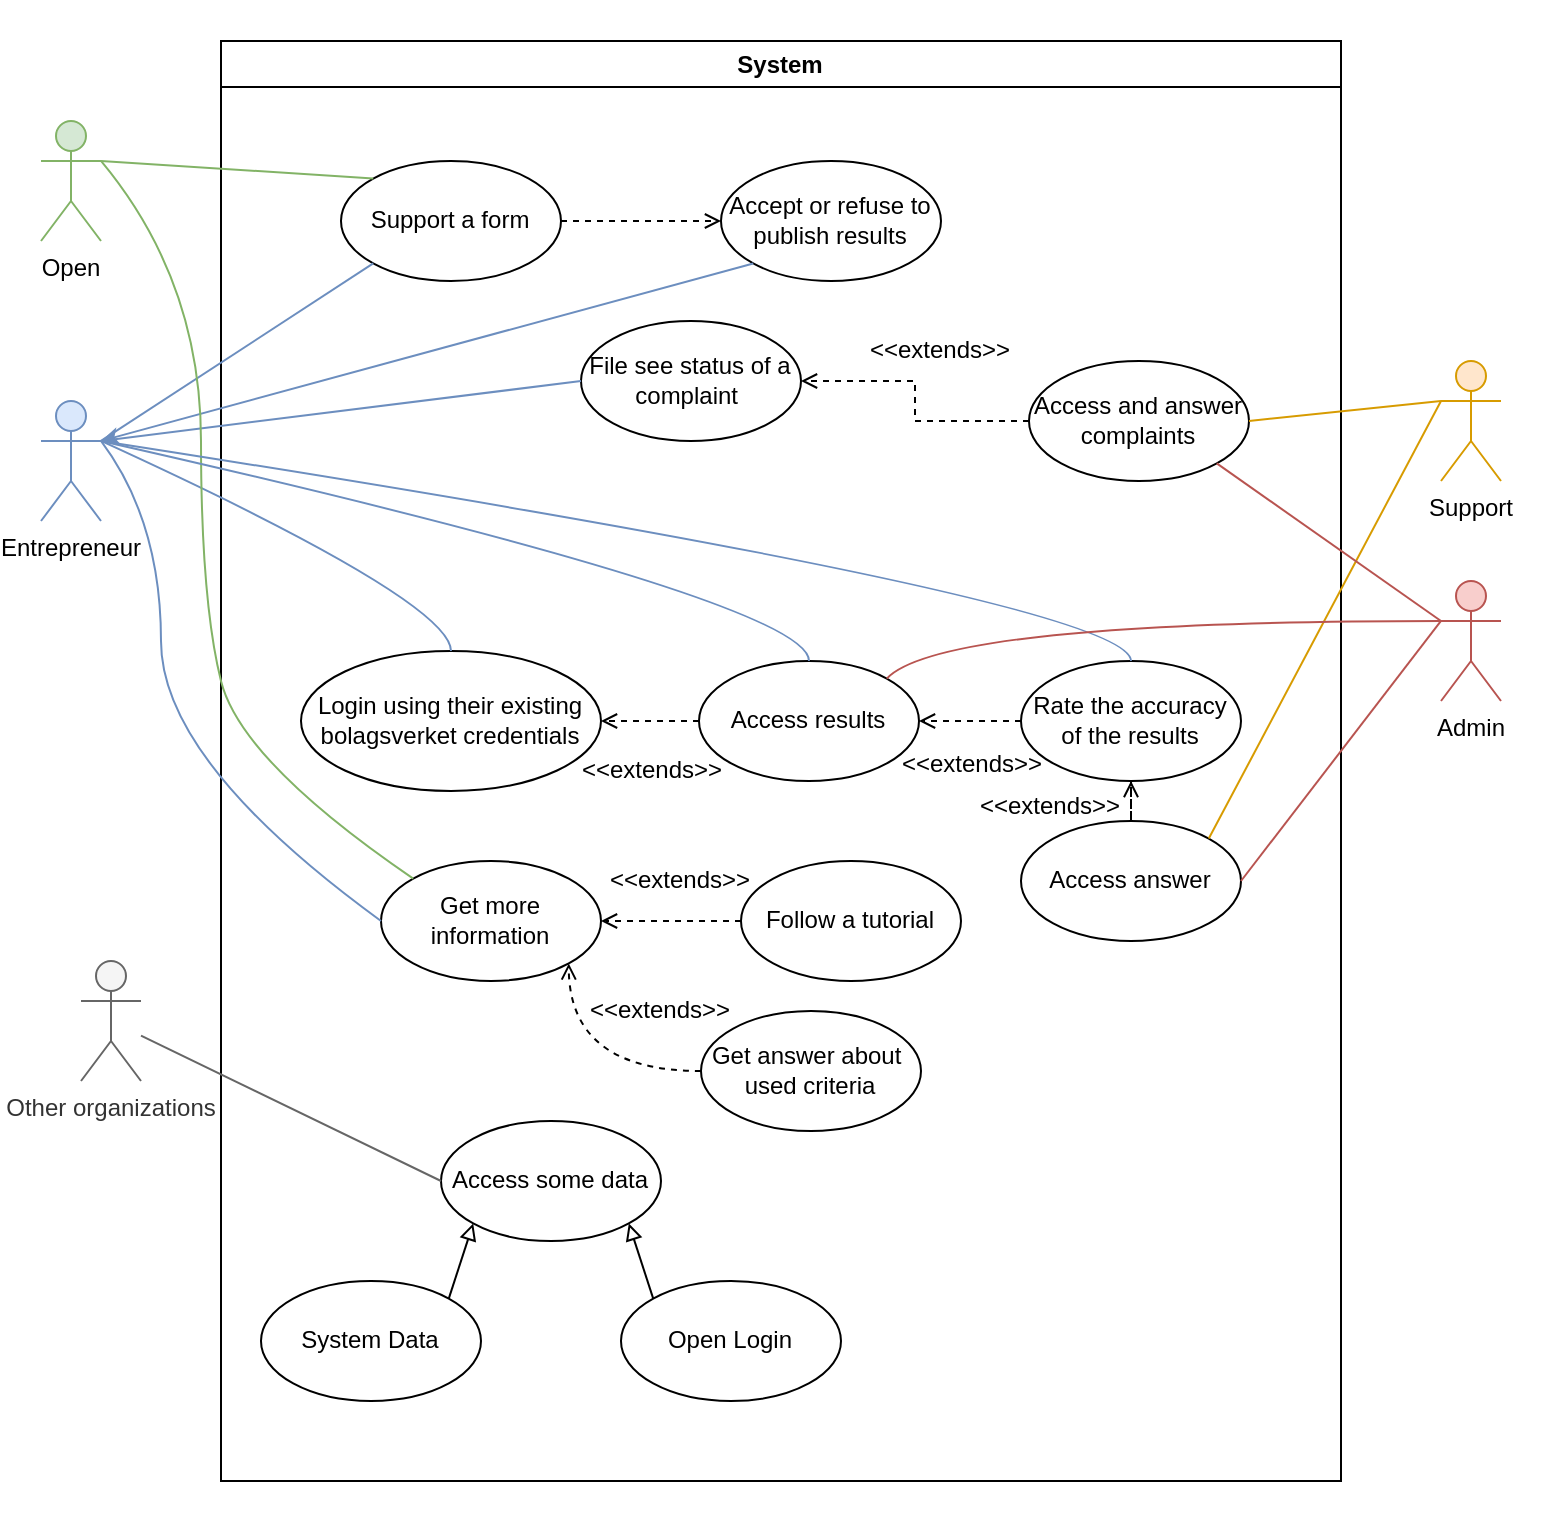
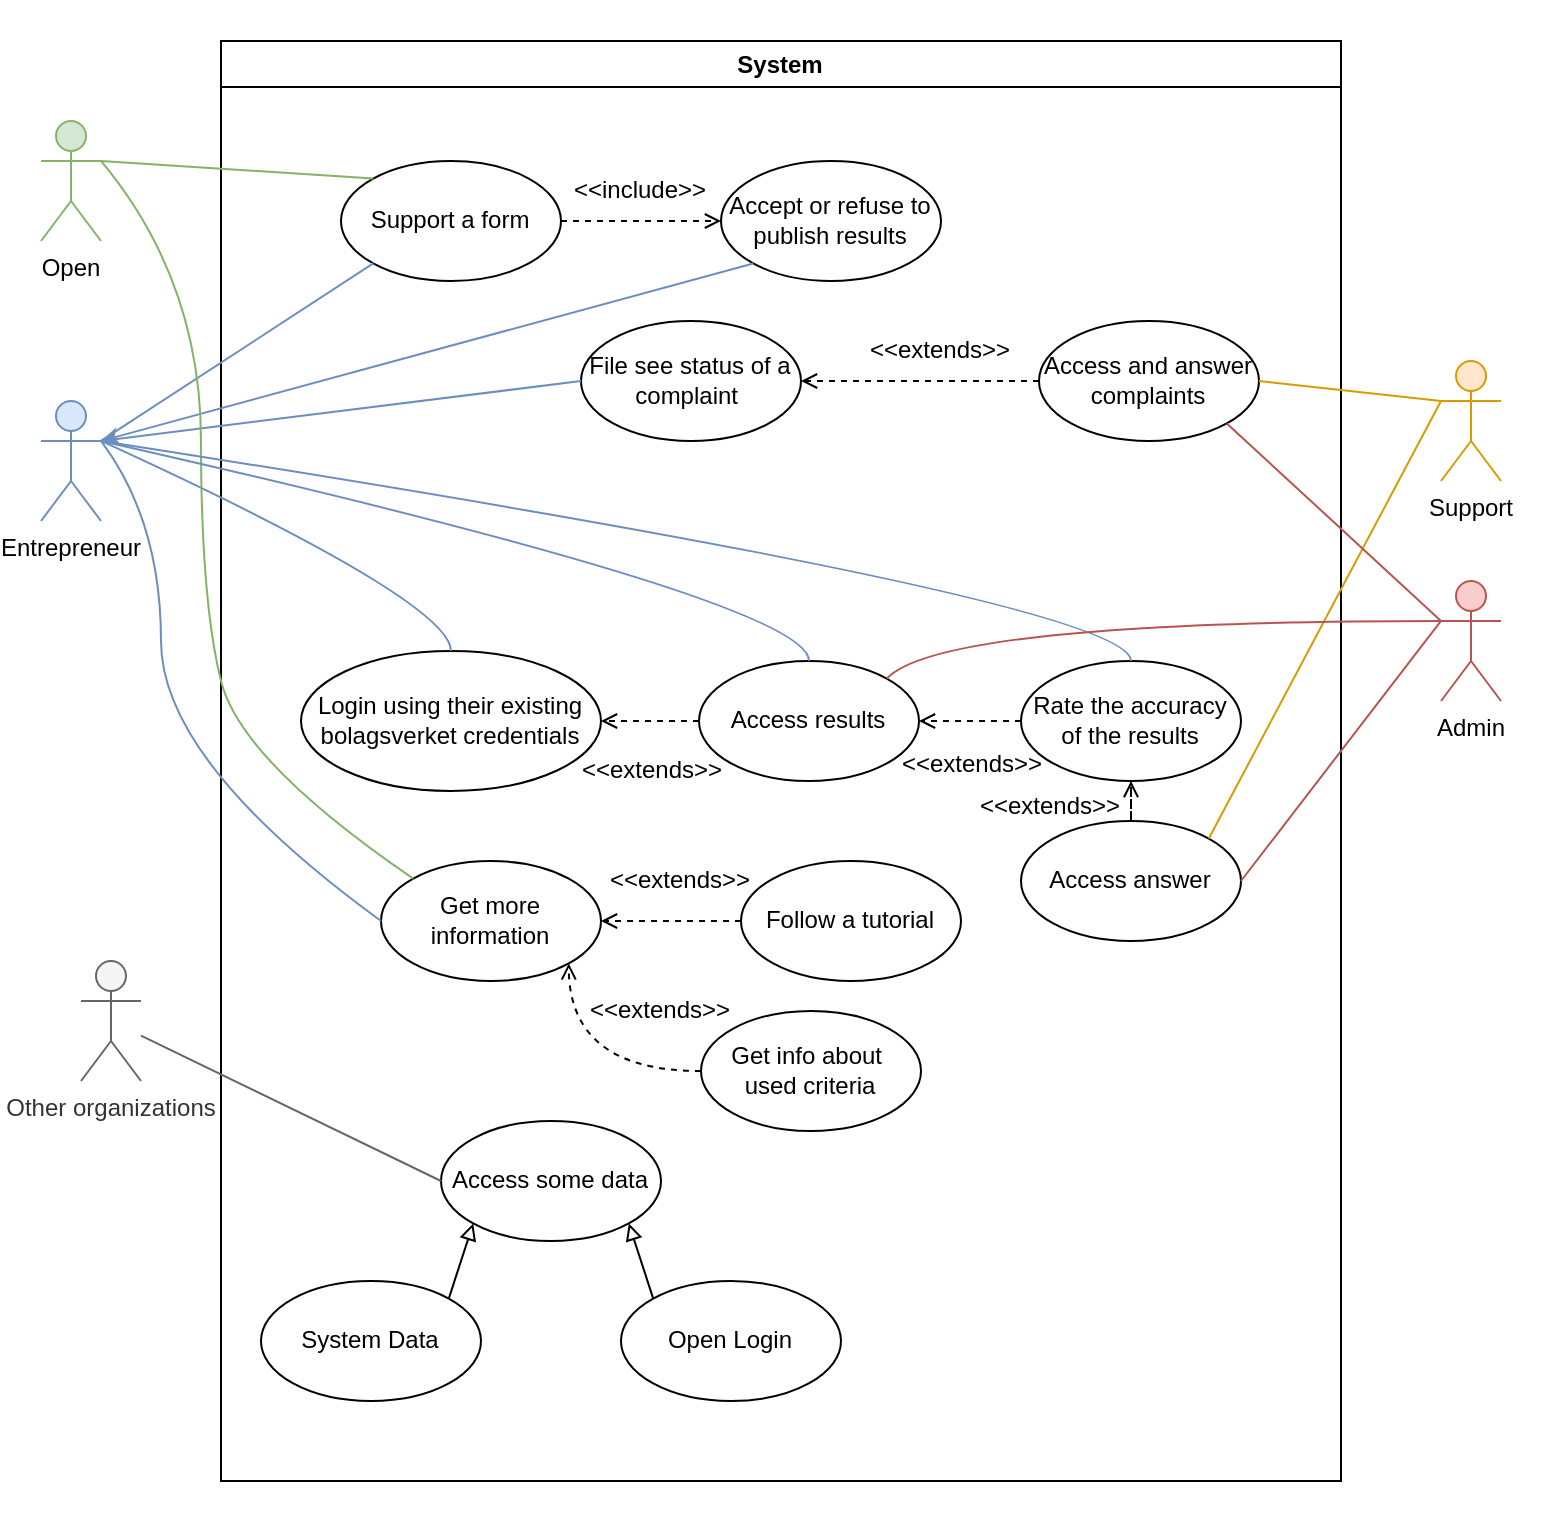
node "<<include>>": added
node "Access and answer complaints": moved (1139, 421) -> (1149, 381)
node "Get answer about used criteria": label "Get answer about used criteria" -> "Get info about used criteria"
